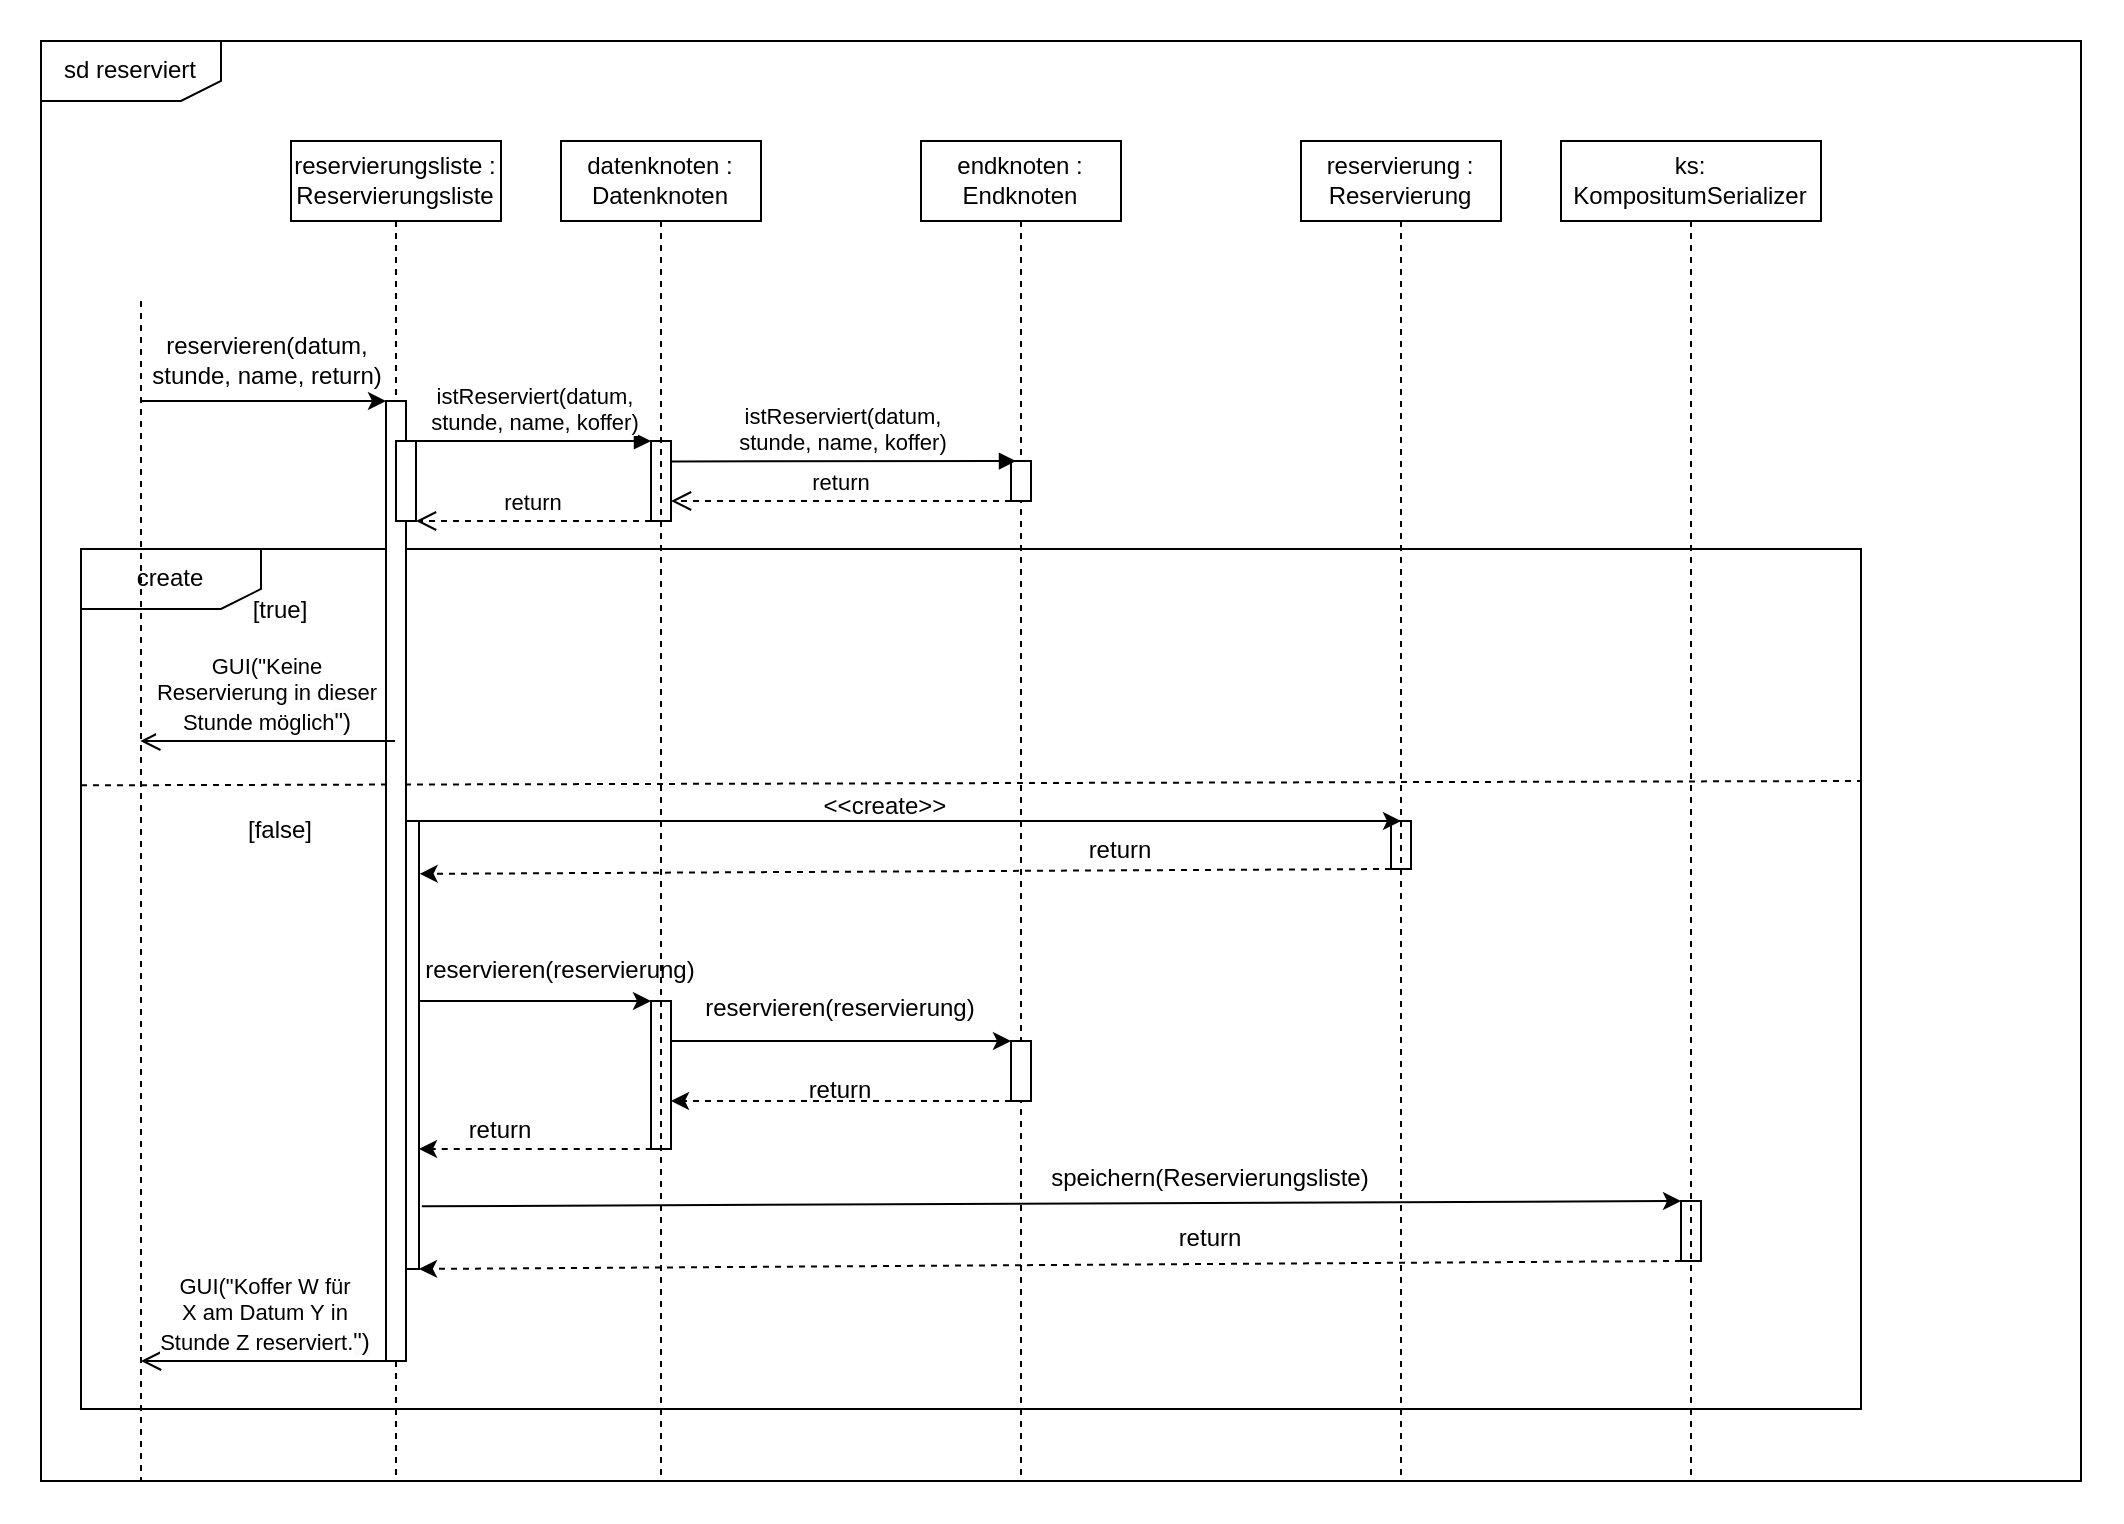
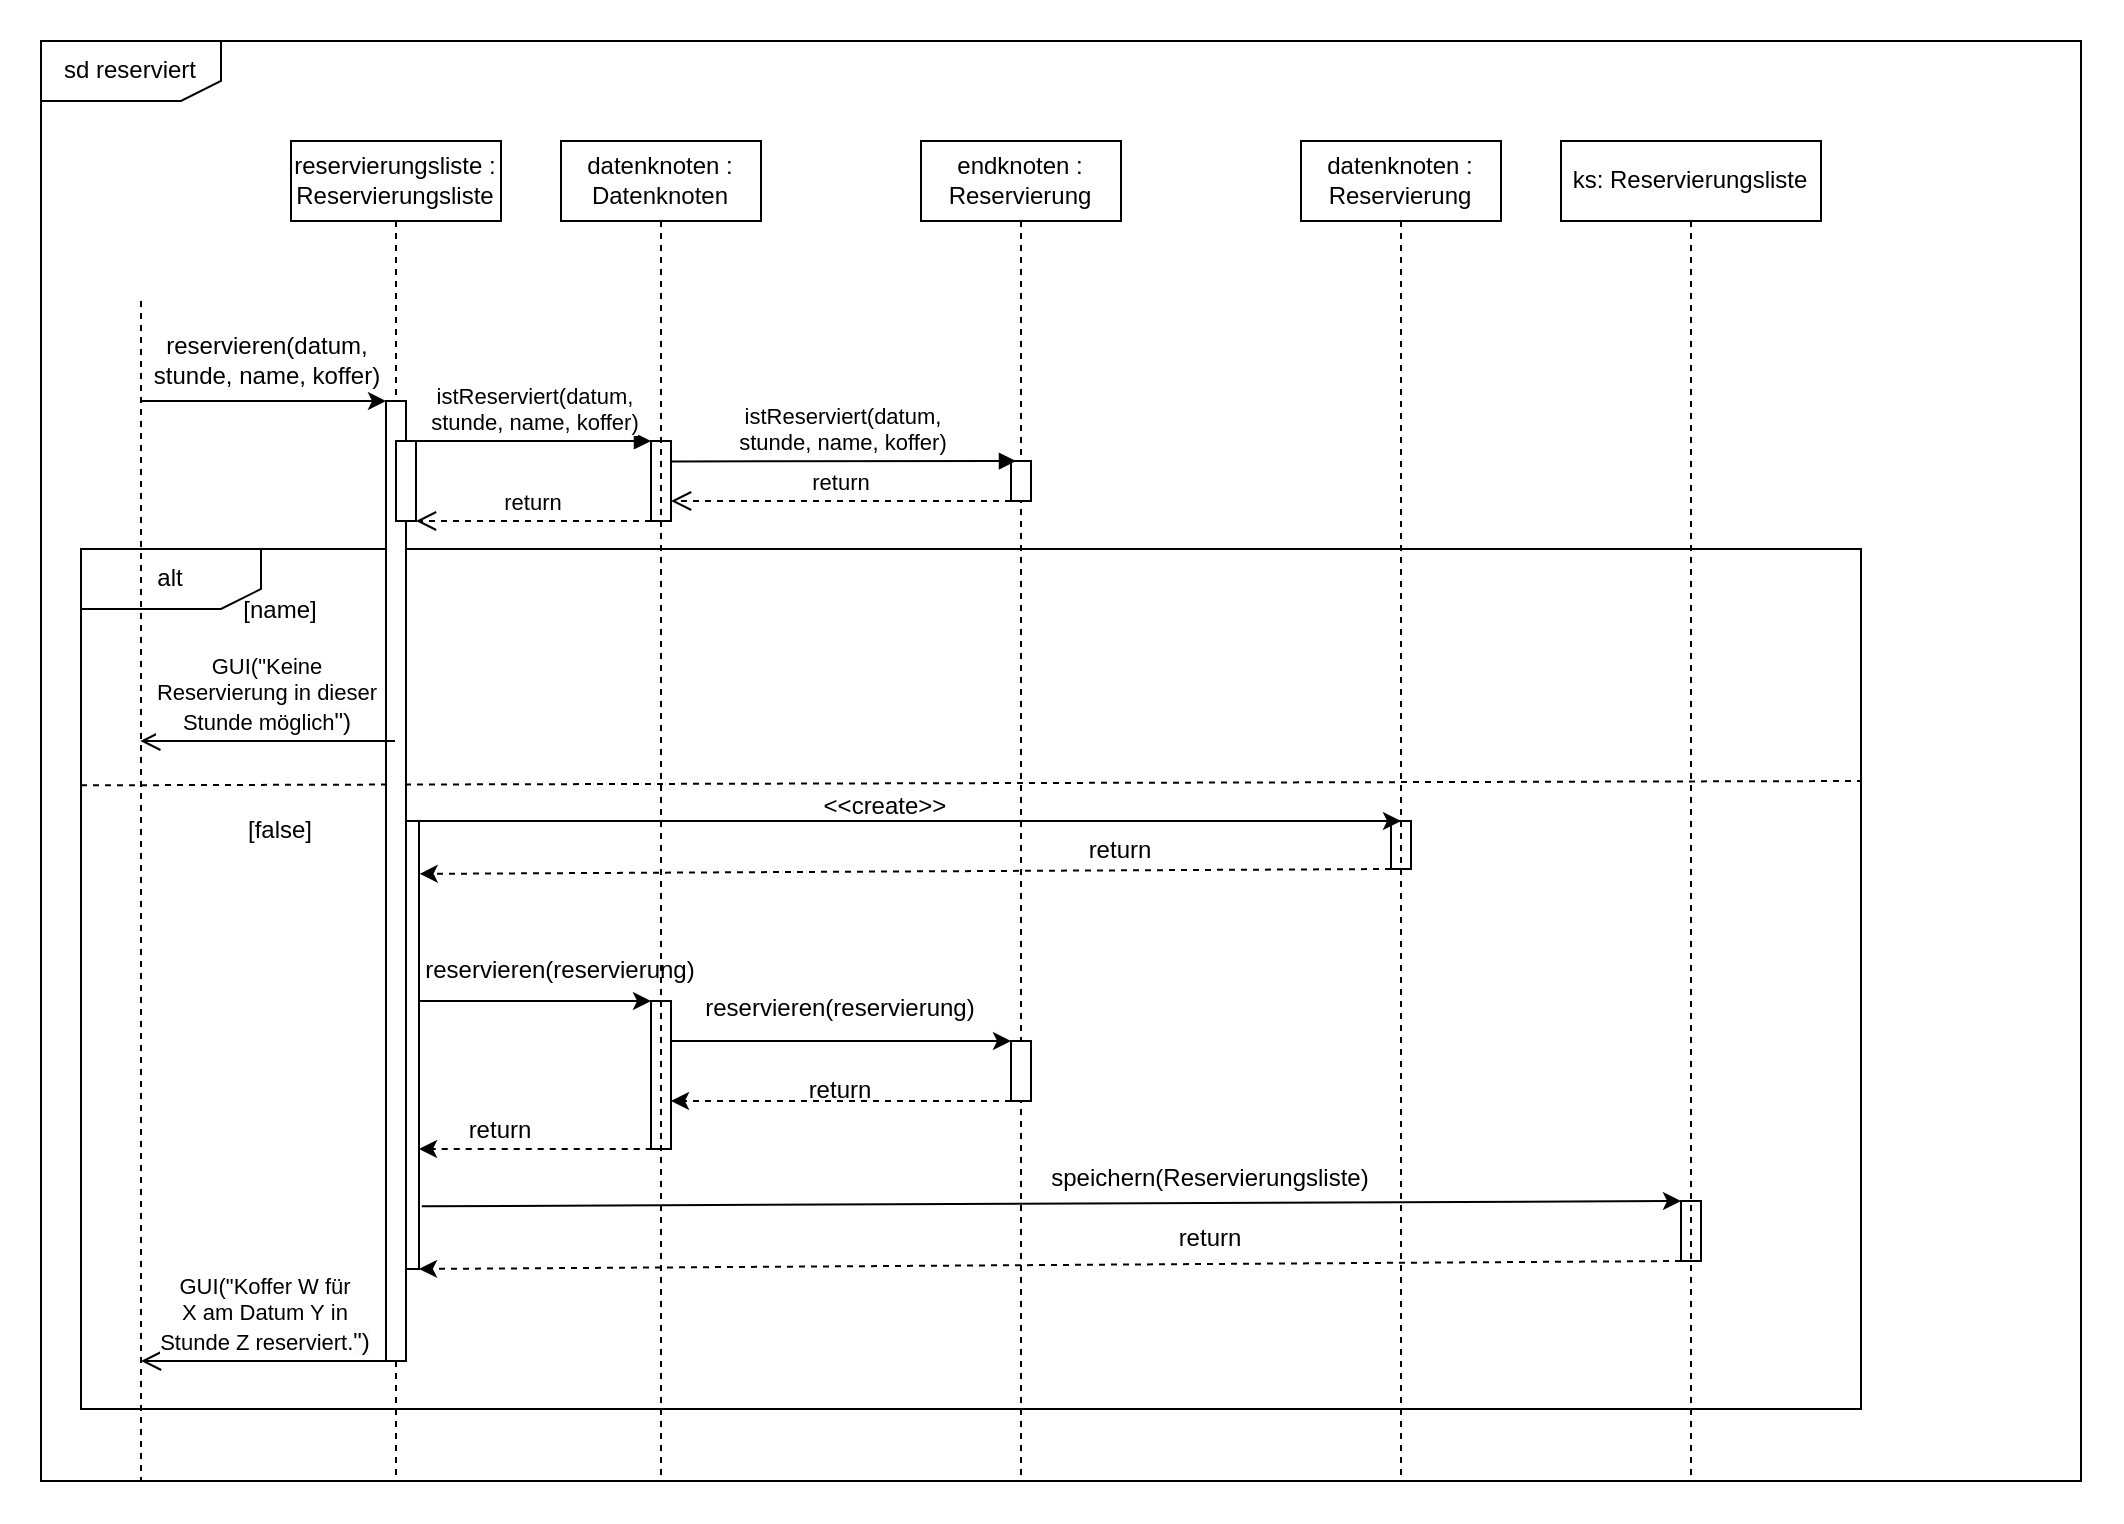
node "endknoten : Endknoten": label "endknoten : Endknoten" -> "endknoten : Reservierung"
node "reservierung : Reservierung": label "reservierung : Reservierung" -> "datenknoten : Reservierung"
node "ks: KompositumSerializer": label "ks: KompositumSerializer" -> "ks: Reservierungsliste"
node "reservieren(datum, stunde, name, return)": label "reservieren(datum, stunde, name, return)" -> "reservieren(datum, stunde, name, koffer)"
node "create": label "create" -> "alt"
node "[true]": label "[true]" -> "[name]"
